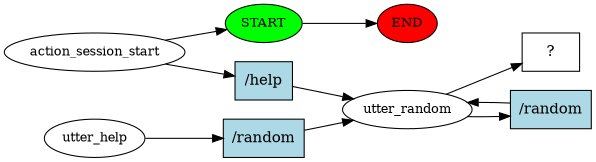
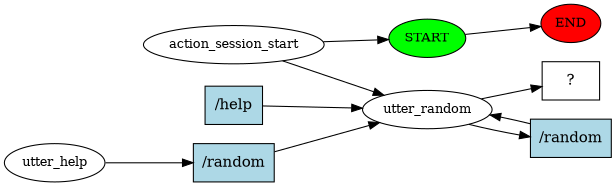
edge "action_session_start" -> "/help": now "action_session_start" -> "utter_random"
